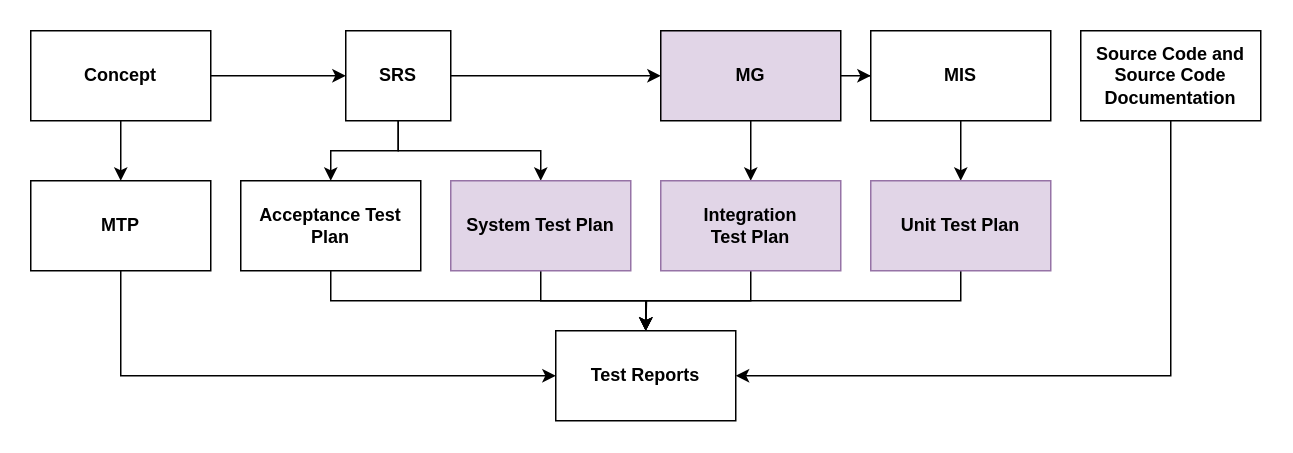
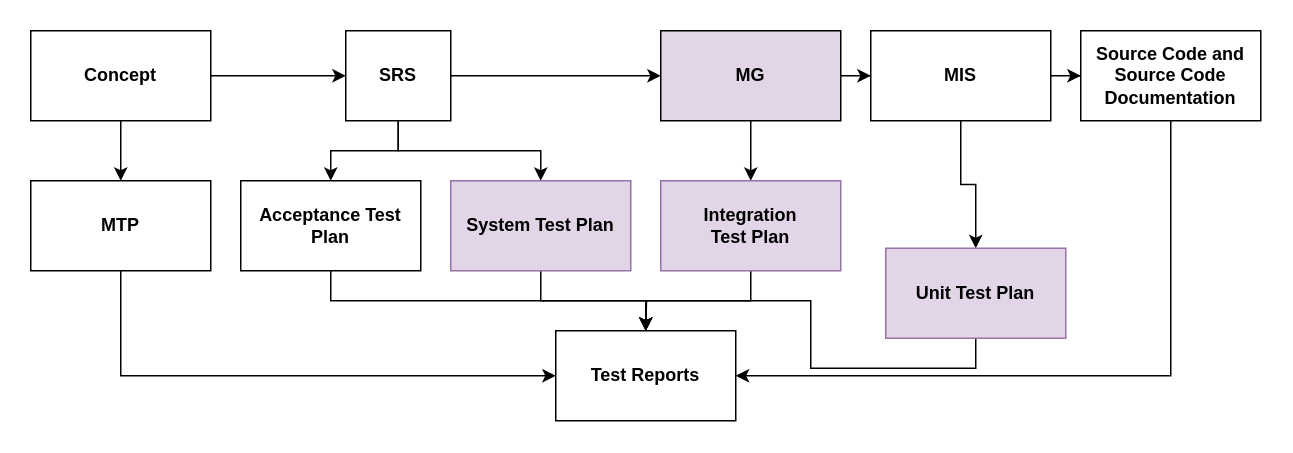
edge "MIS" -> "Source Code and Source Code Documentation": added
node "Unit Test Plan": moved (961, 226) -> (976, 293)
